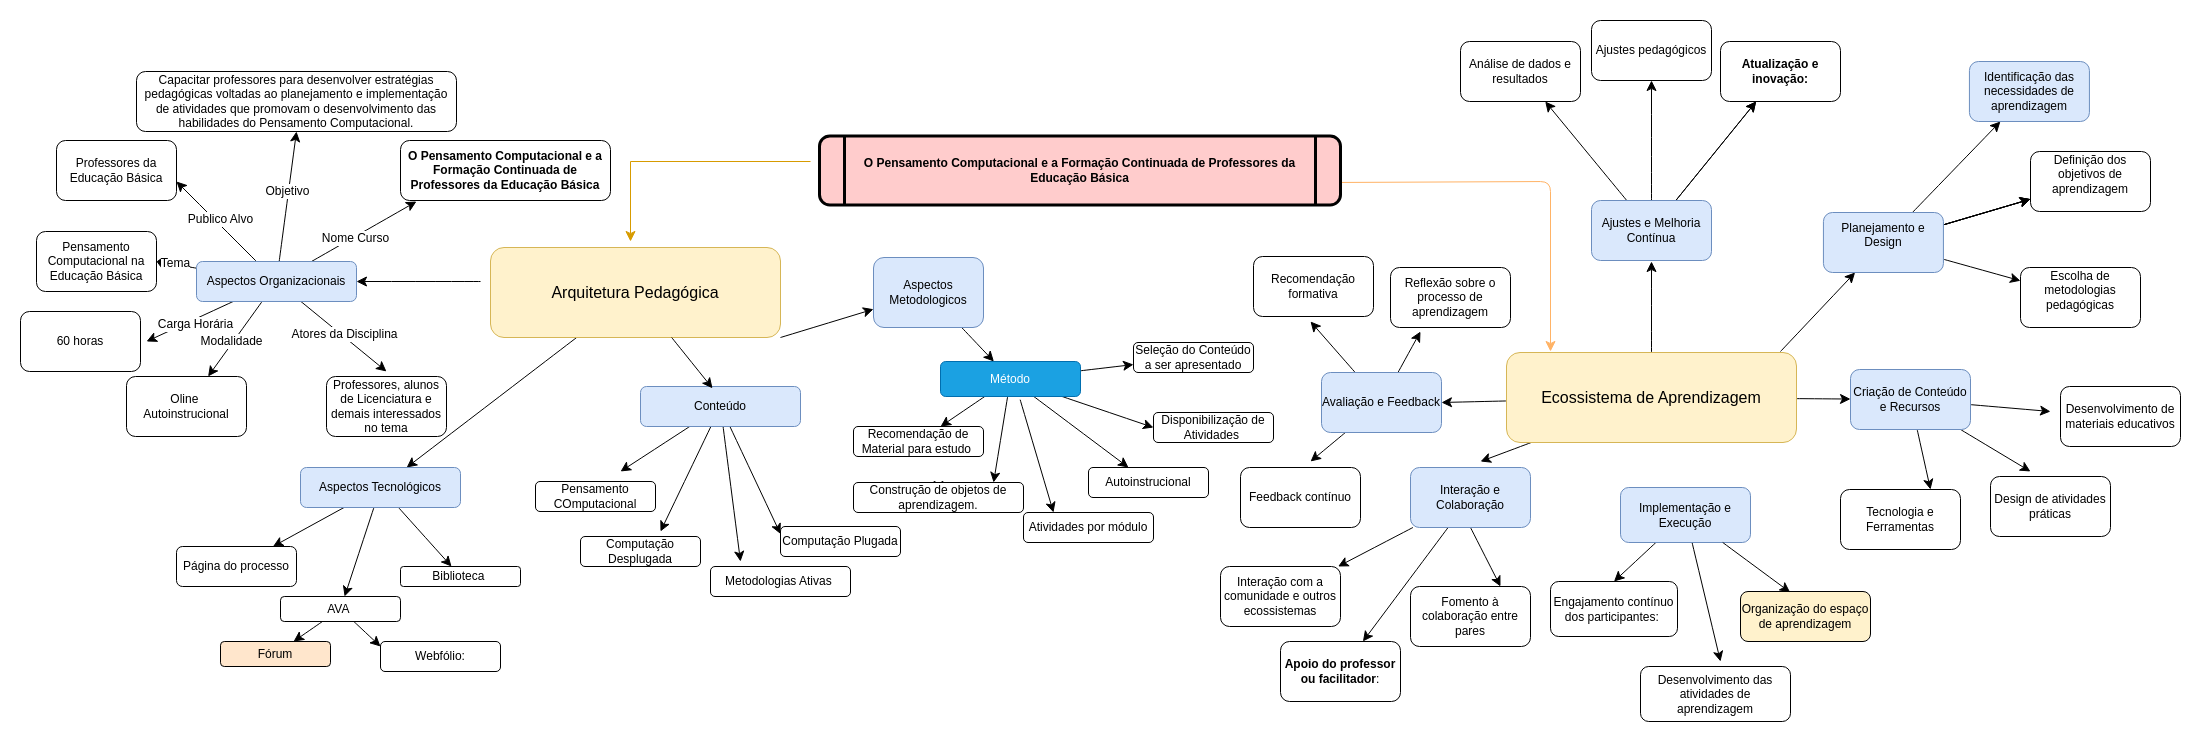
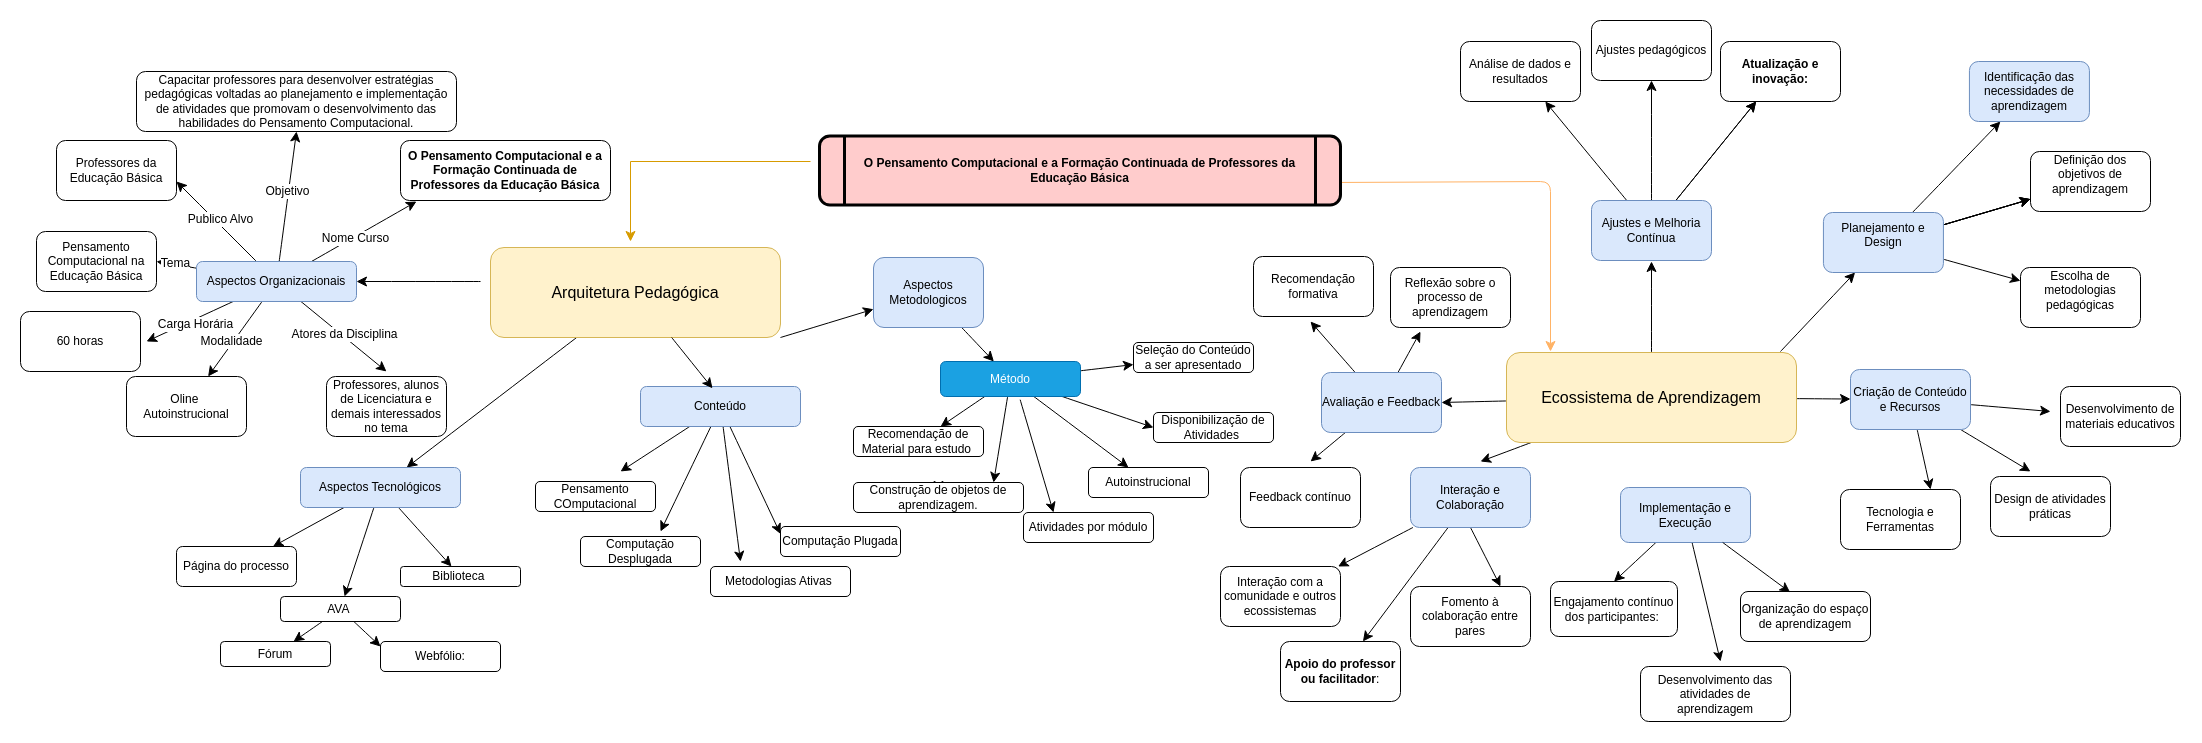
edge "Aspectos Organizacionais" -> "Pensamento Computacional na Educação Básica": arrowhead diamond -> classic
node "Organização do espaço de aprendizagem": fillcolor #fff2cc -> #ffffff
node "Fórum": fillcolor #ffe6cc -> #ffffff
